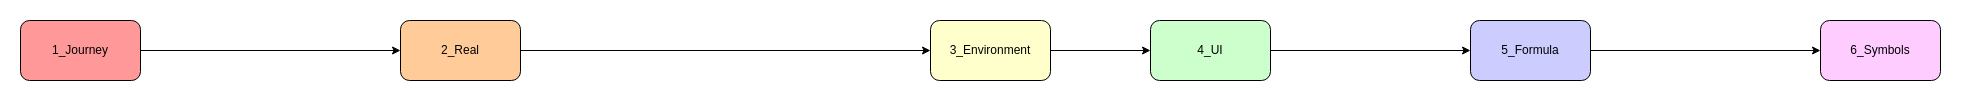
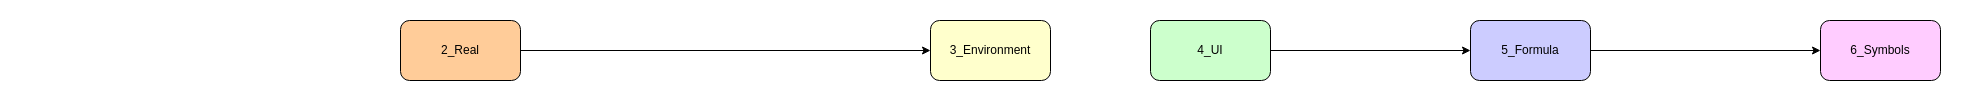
node "1_Journey": removed
edge "1_Journey" -> "2_Real": removed
edge "3_Environment" -> "4_UI": removed
